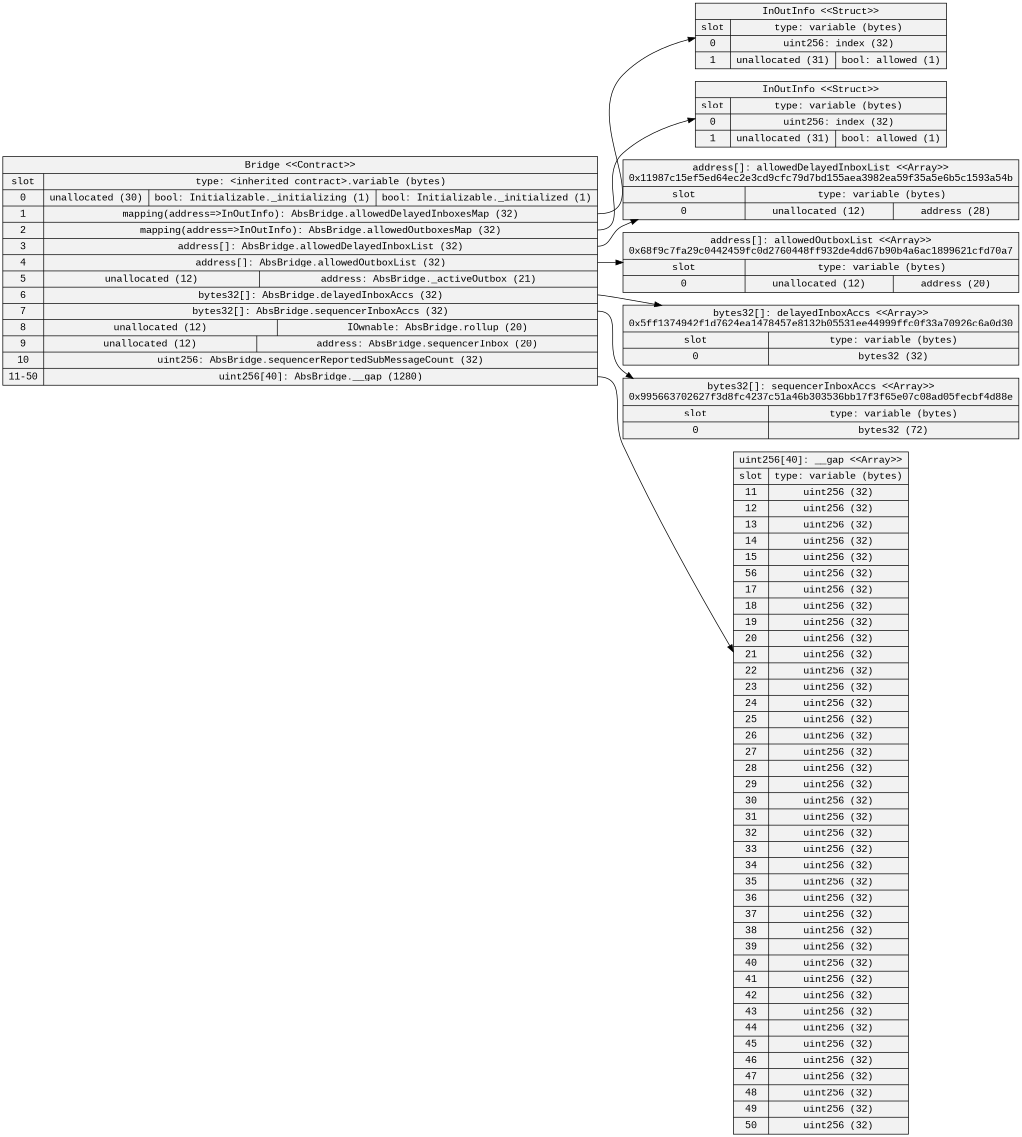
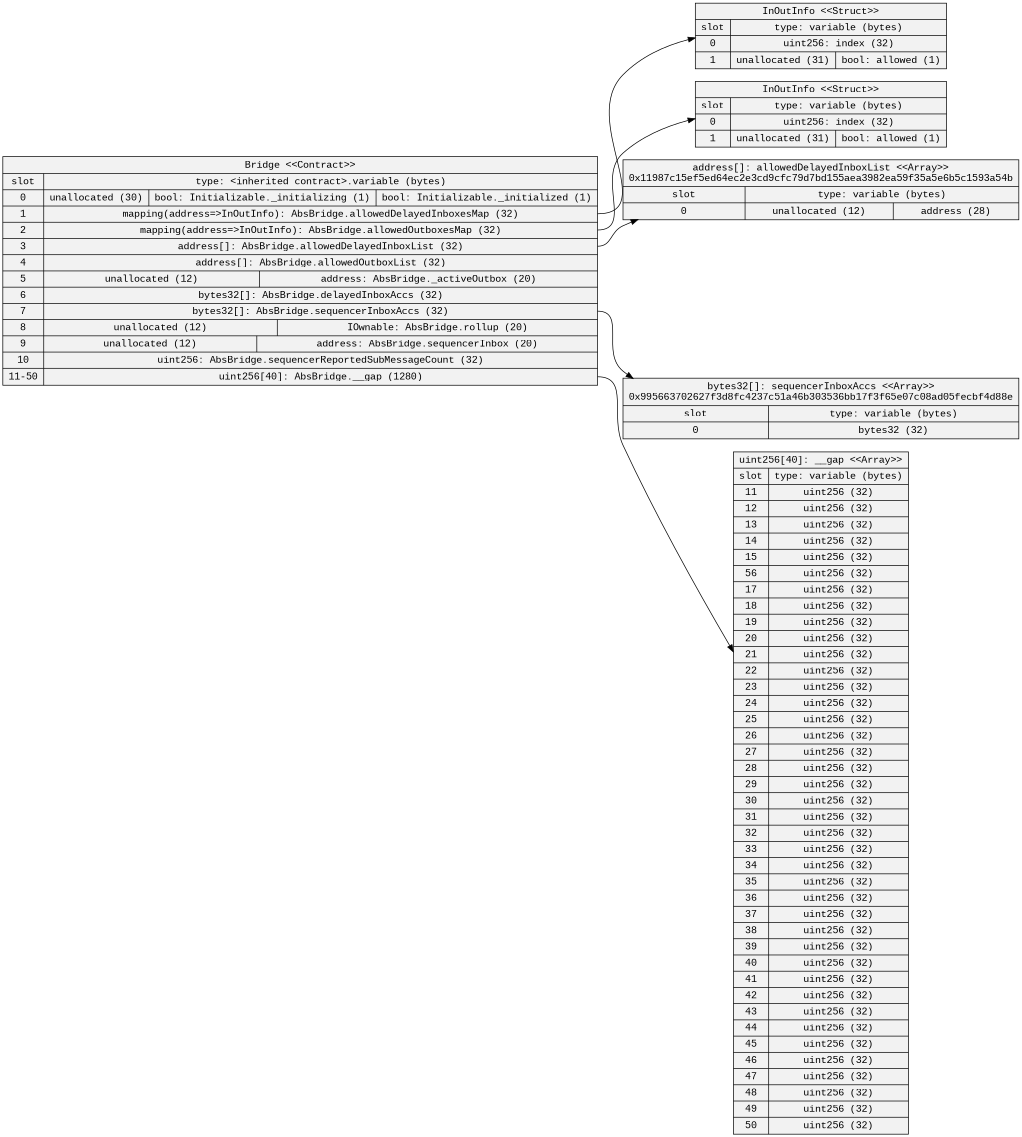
node "address[]: allowedOutboxList <<Array>>": removed
node "Bridge <<Contract>>": text "address: AbsBridge._activeOutbox (21)" -> "address: AbsBridge._activeOutbox (20)"
node "bytes32[]: delayedInboxAccs <<Array>>": removed
node "bytes32[]: sequencerInboxAccs <<Array>>": text "bytes32 (72)" -> "bytes32 (32)"
